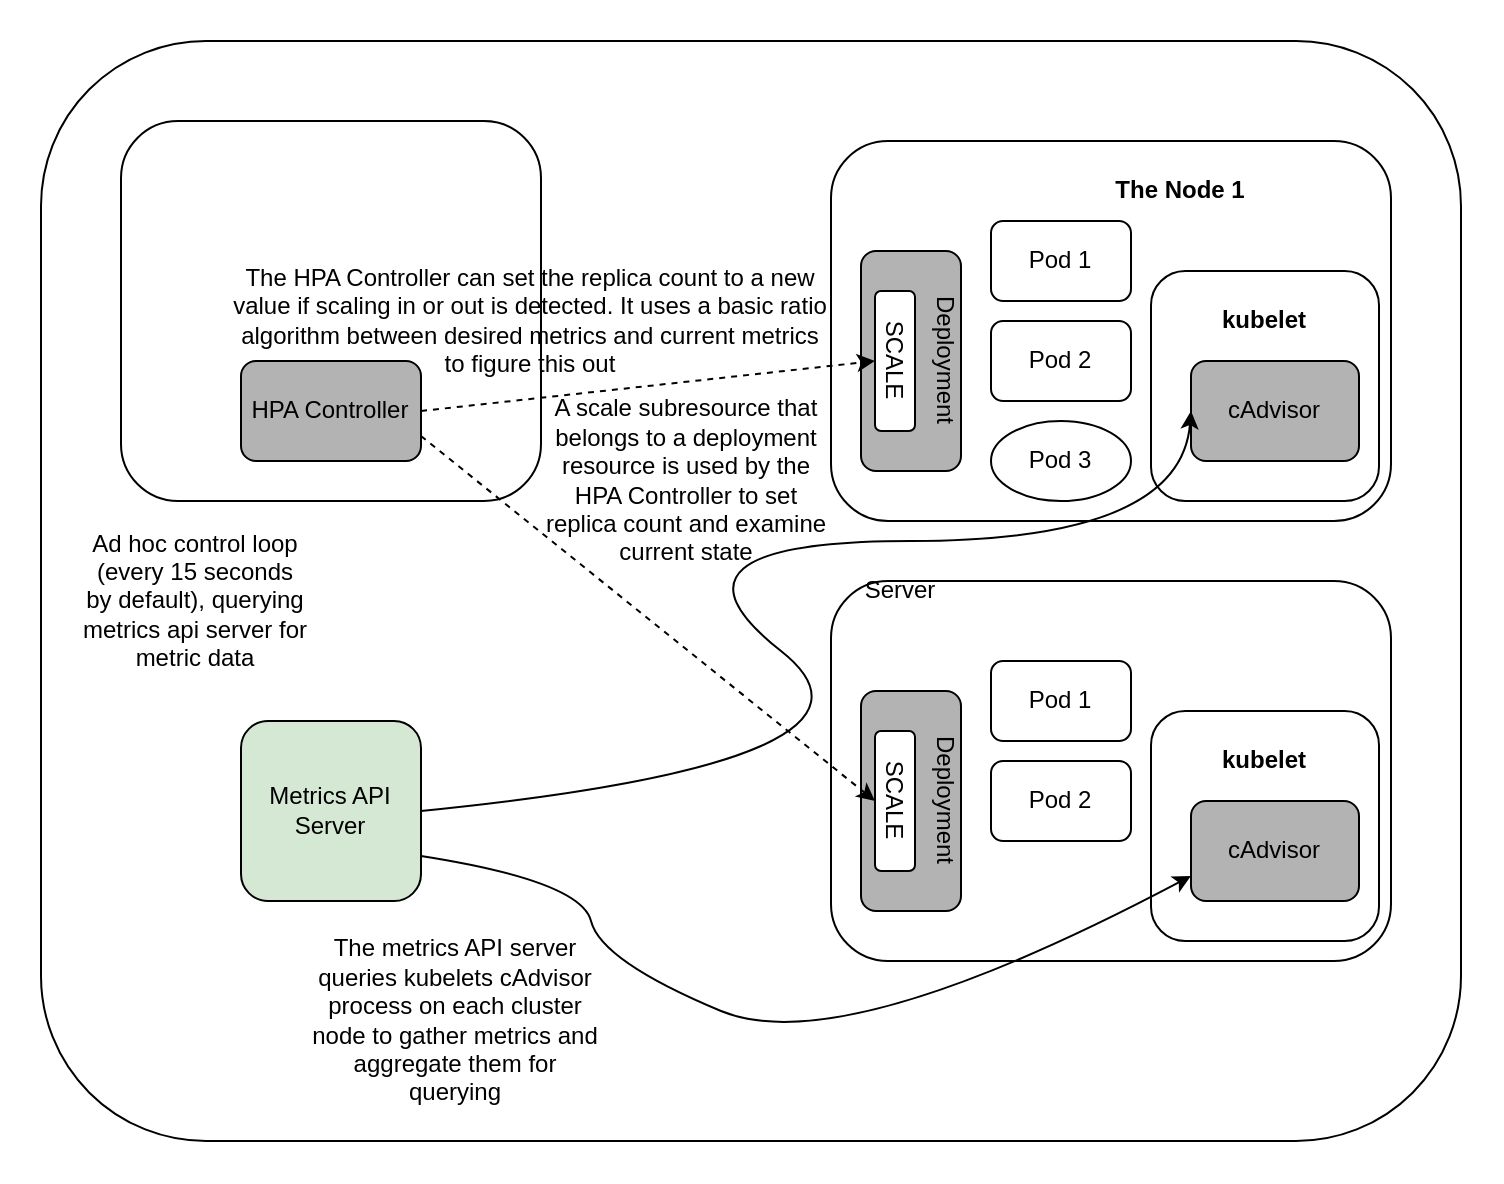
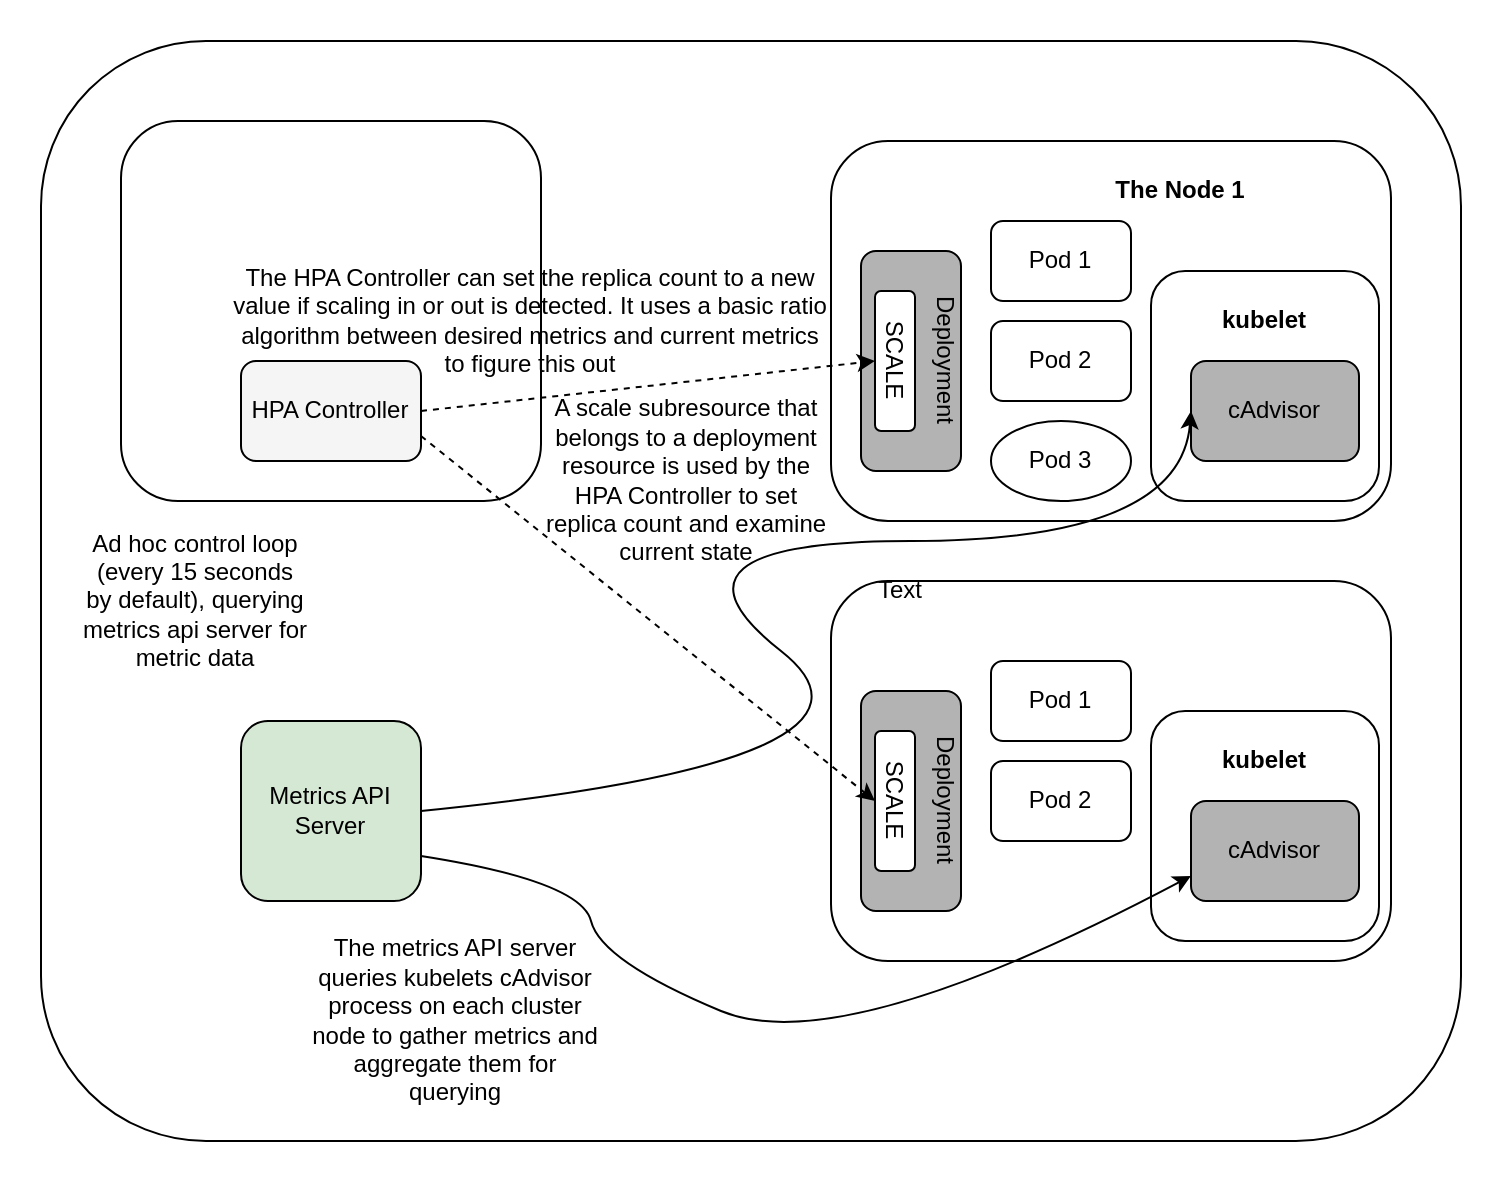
node "HPA Controller": fillcolor #b3b3b3 -> #f5f5f5
node "Server": label "Server" -> "Text"
